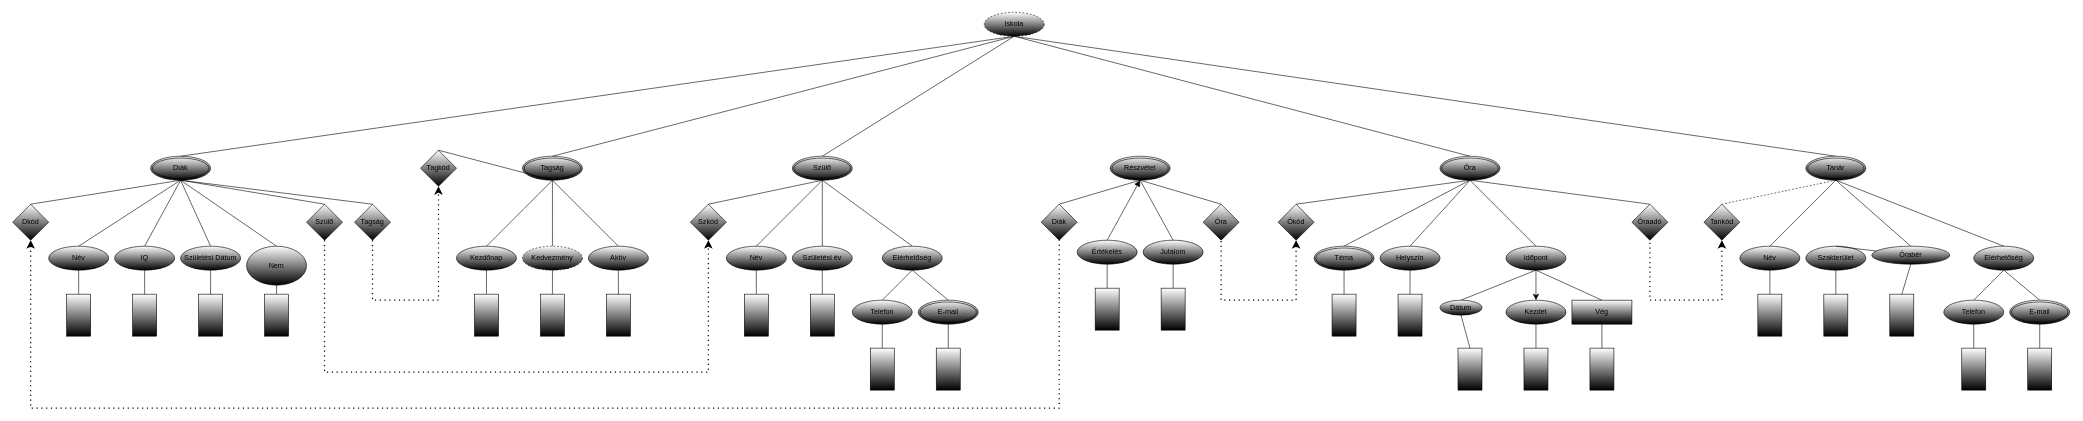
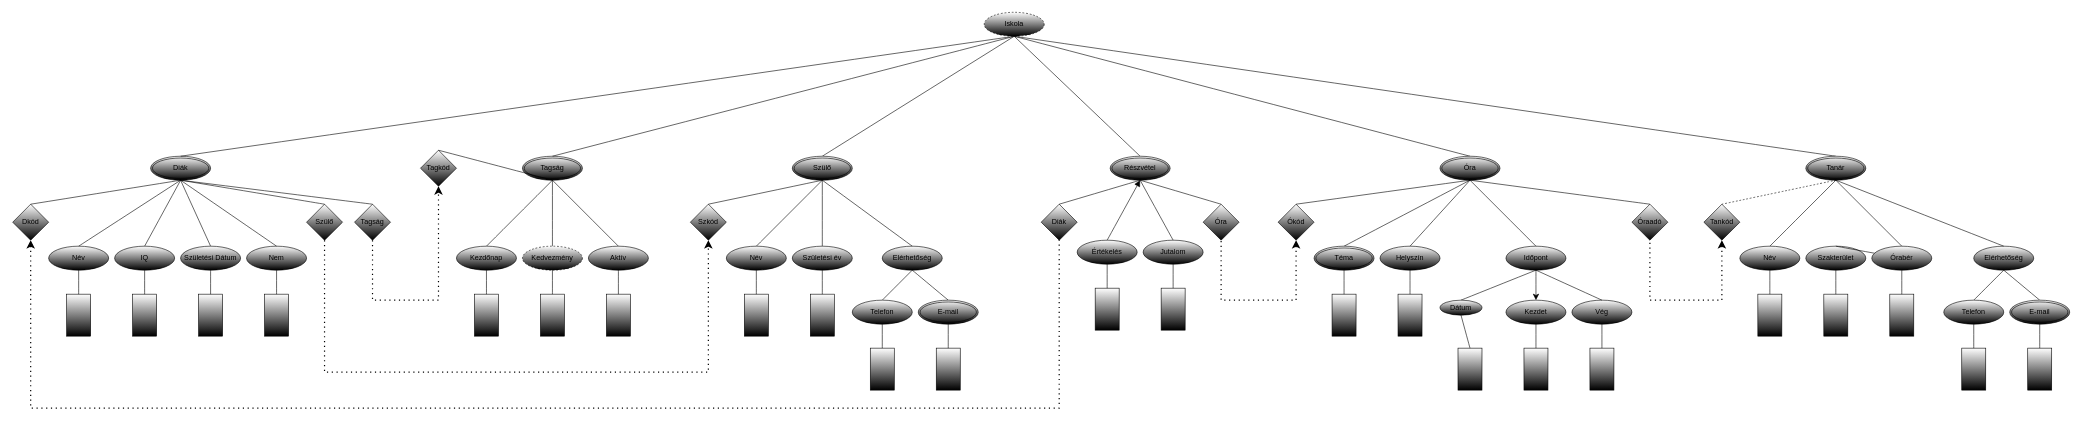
edge "Iskola" -- "Részvétel": added
node "Órabér": size 78x18 -> 60x24
node "Nem": size 60x39 -> 60x24
node "Vég": shape rectangle -> ellipse
